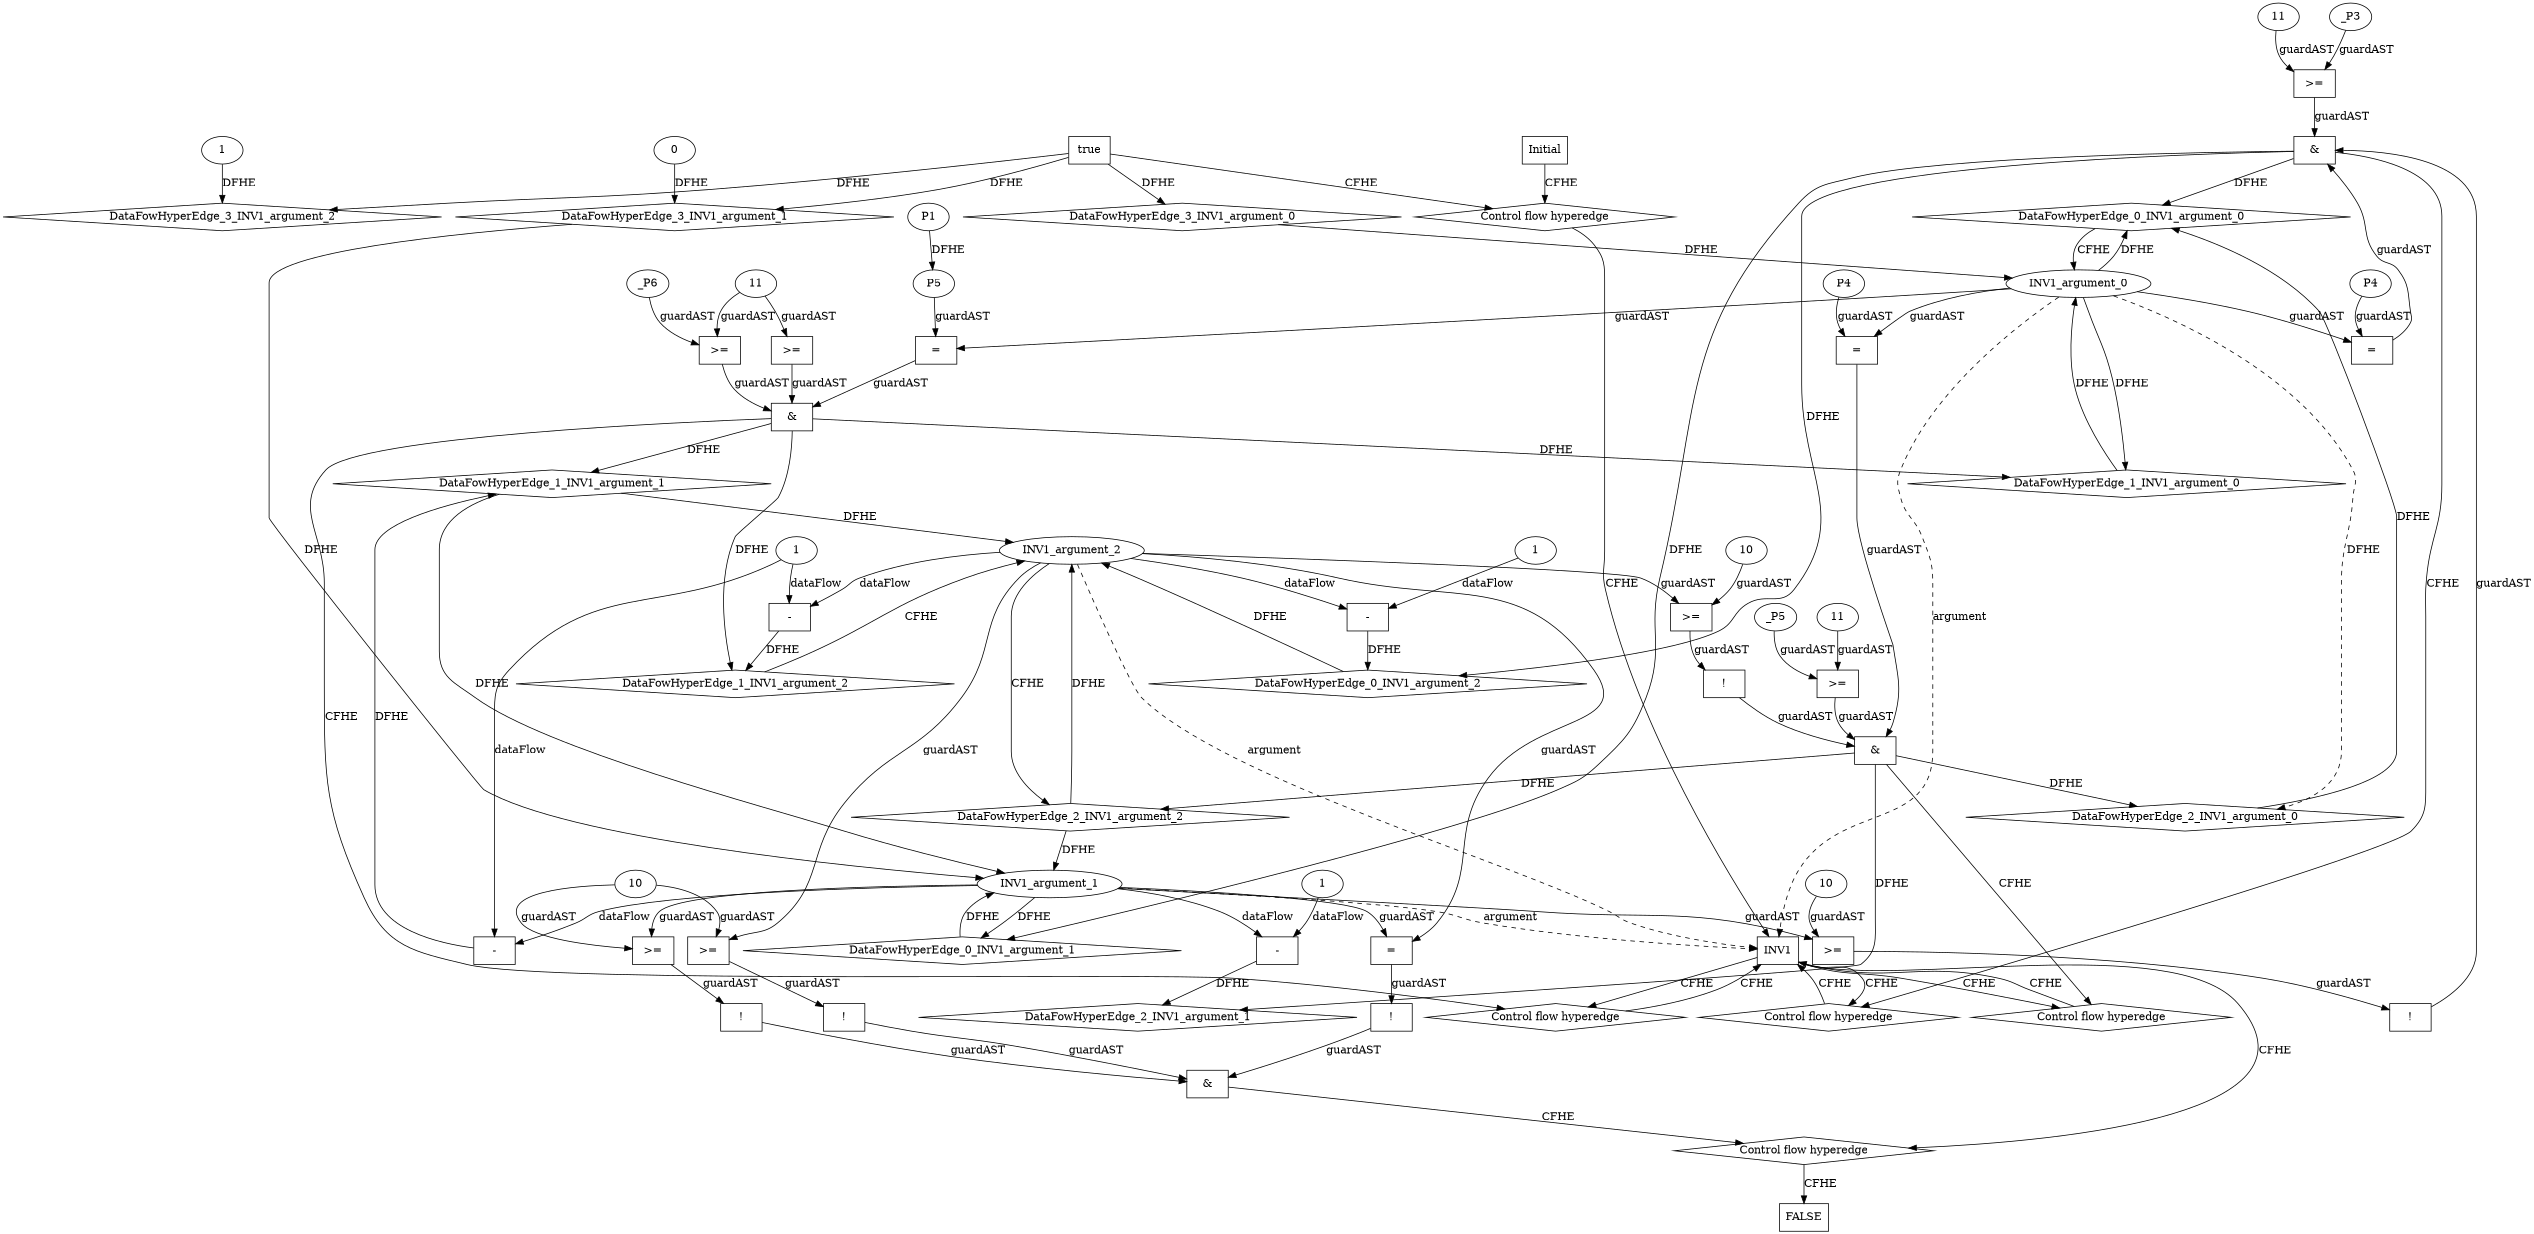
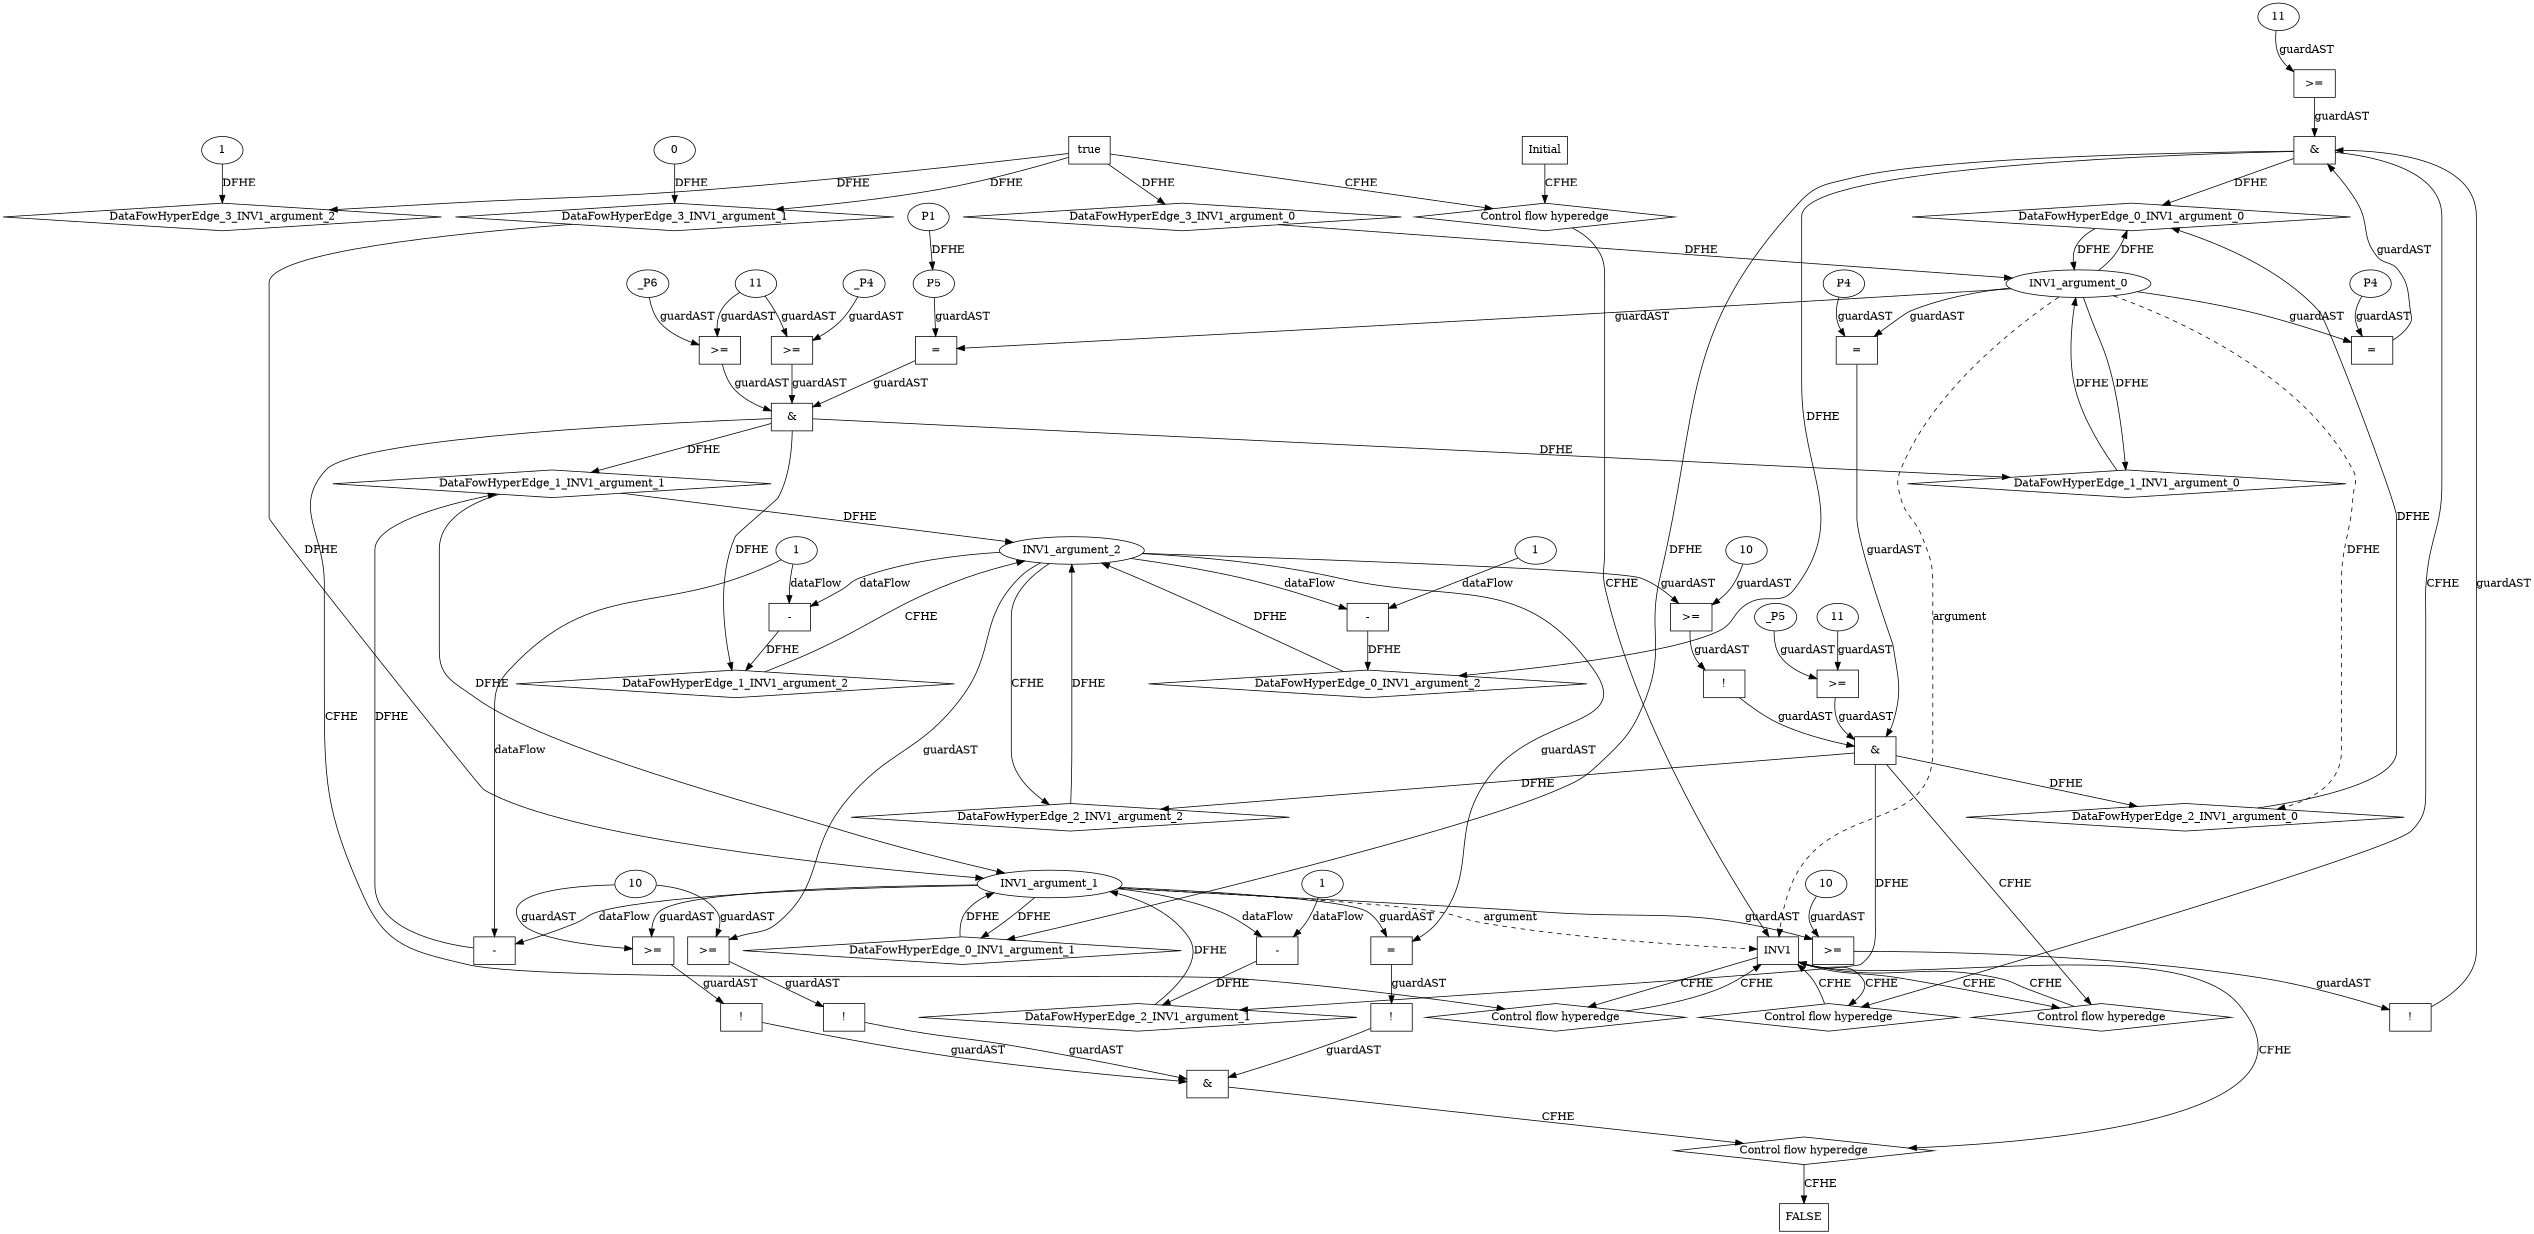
node "_P3": removed
edge "DataFowHyperEdge_0_INV1_argument_0" -> "INV1_argument_0": label "CFHE" -> "DFHE"
node "_P4": added
edge "INV1_argument_2" -> "INV1": removed, label "argument"
edge "DataFowHyperEdge_2_INV1_argument_2" -> "INV1_argument_1": now "DataFowHyperEdge_2_INV1_argument_1" -> "INV1_argument_1"
